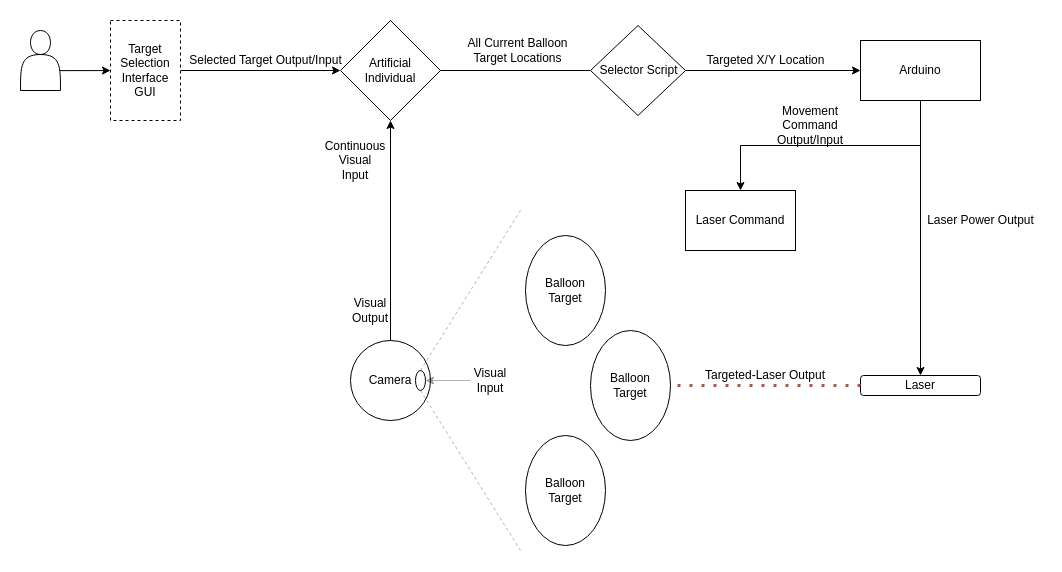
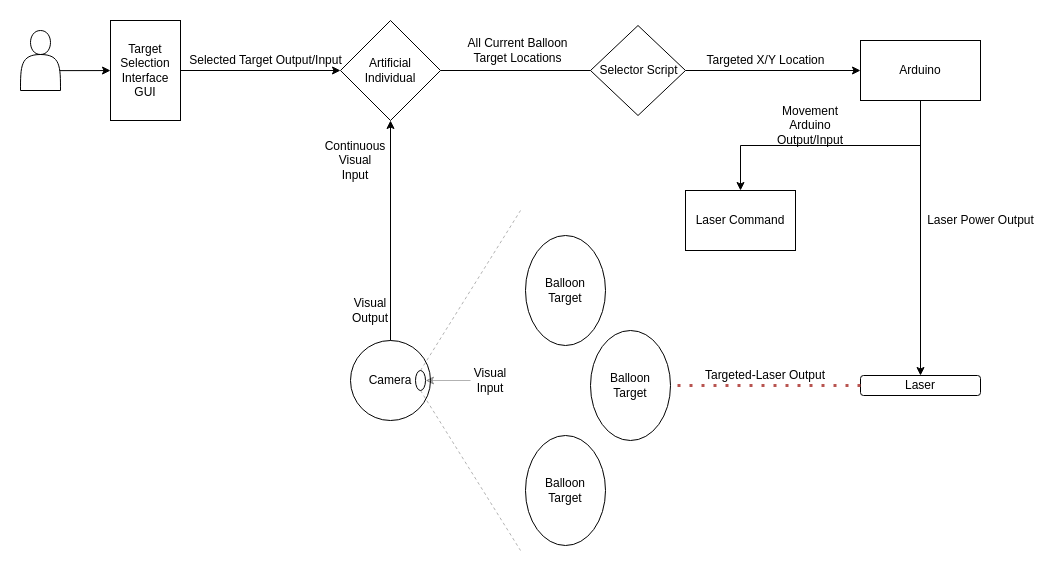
node "Target Selection Interface GUI": style dashed -> solid
node "Movement Command Output/Input": label "Movement Command Output/Input" -> "Movement Arduino Output/Input"
